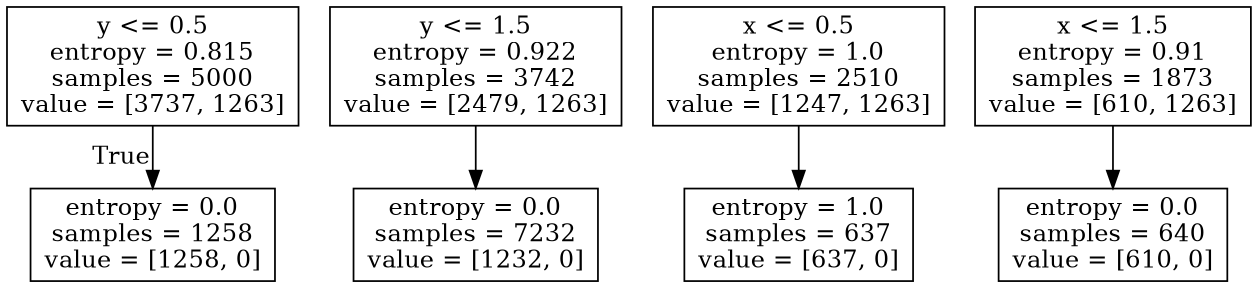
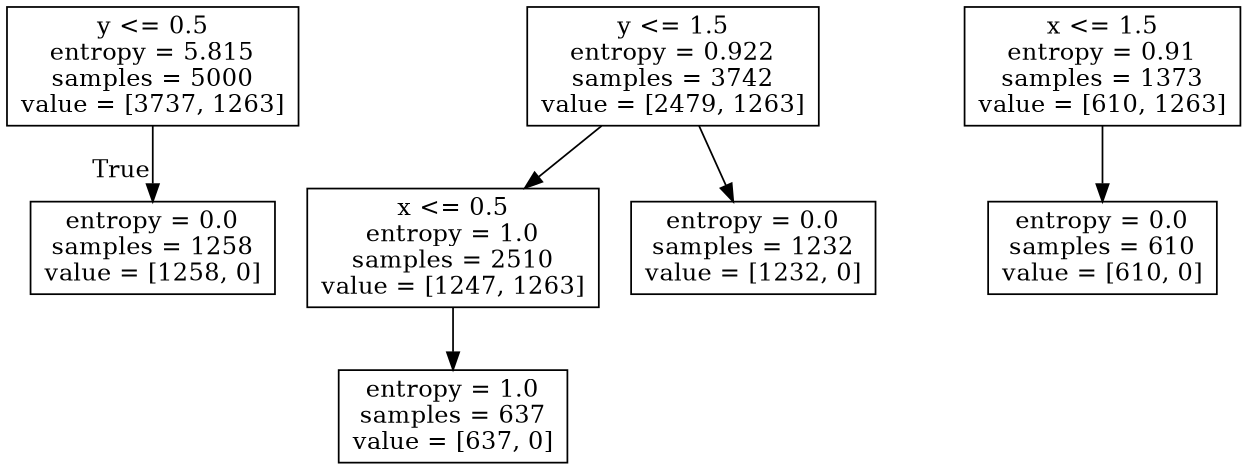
node "y <= 0.5 entropy = 0.815 samples = 5000 value = [3737, 1263]": label "y <= 0.5 entropy = 0.815 samples = 5000 value = [3737, 1263]" -> "y <= 0.5 entropy = 5.815 samples = 5000 value = [3737, 1263]"
node "x <= 1.5 entropy = 0.91 samples = 1873 value = [610, 1263]": label "x <= 1.5 entropy = 0.91 samples = 1873 value = [610, 1263]" -> "x <= 1.5 entropy = 0.91 samples = 1373 value = [610, 1263]"
edge "y <= 1.5 entropy = 0.922 samples = 3742 value = [2479, 1263]" -> "x <= 0.5 entropy = 1.0 samples = 2510 value = [1247, 1263]": added
node "entropy = 0.0 samples = 7232 value = [1232, 0]": label "entropy = 0.0 samples = 7232 value = [1232, 0]" -> "entropy = 0.0 samples = 1232 value = [1232, 0]"
node "entropy = 0.0 samples = 640 value = [610, 0]": label "entropy = 0.0 samples = 640 value = [610, 0]" -> "entropy = 0.0 samples = 610 value = [610, 0]"
